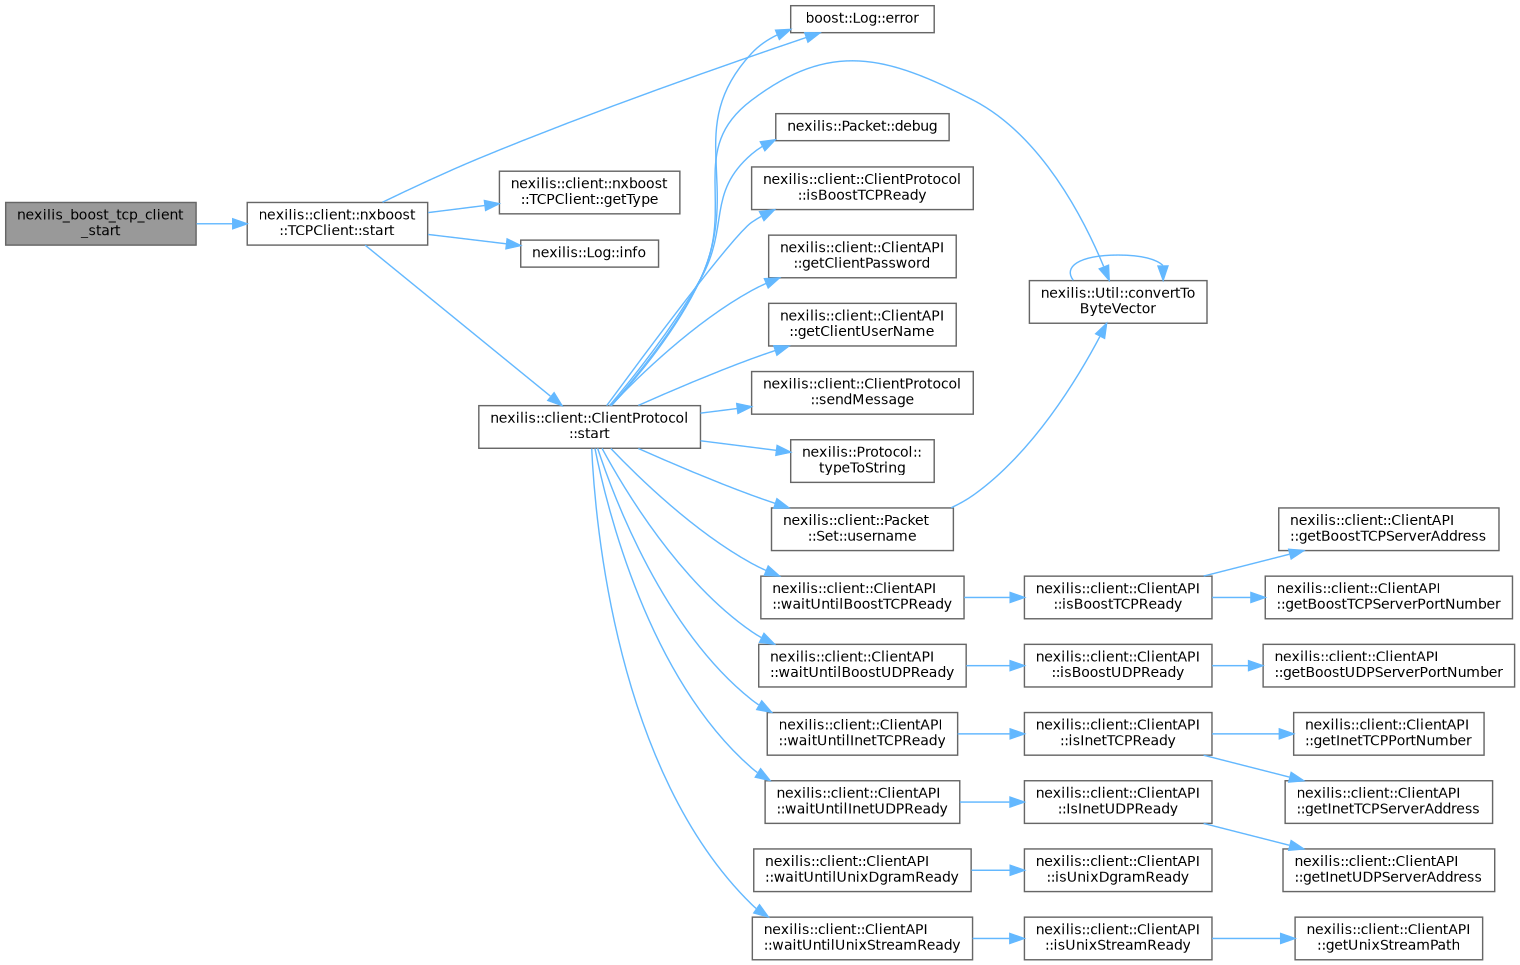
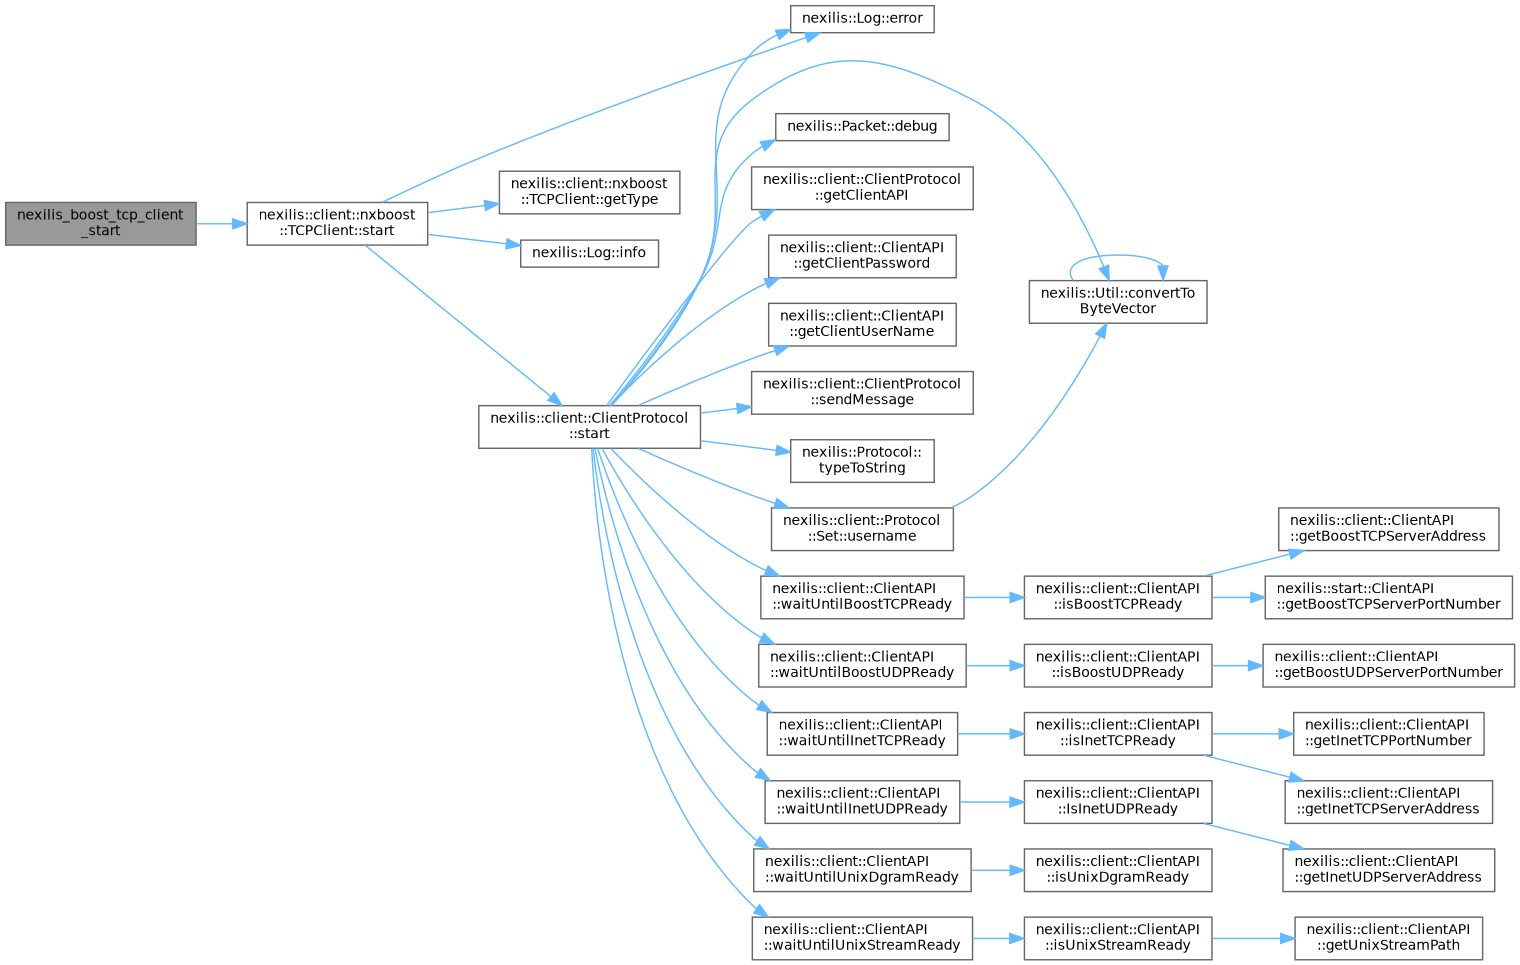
node "boost::Log::error": label "boost::Log::error" -> "nexilis::Log::error"
node "nexilis::client::ClientProtocol ::isBoostTCPReady": label "nexilis::client::ClientProtocol ::isBoostTCPReady" -> "nexilis::client::ClientProtocol ::getClientAPI"
node "nexilis::client::Packet ::Set::username": label "nexilis::client::Packet ::Set::username" -> "nexilis::client::Protocol ::Set::username"
node "nexilis::client::ClientAPI ::getBoostTCPServerPortNumber": label "nexilis::client::ClientAPI ::getBoostTCPServerPortNumber" -> "nexilis::start::ClientAPI ::getBoostTCPServerPortNumber"
edge "nexilis::client::ClientProtocol ::start" -> "nexilis::client::ClientAPI ::waitUntilUnixDgramReady": added
